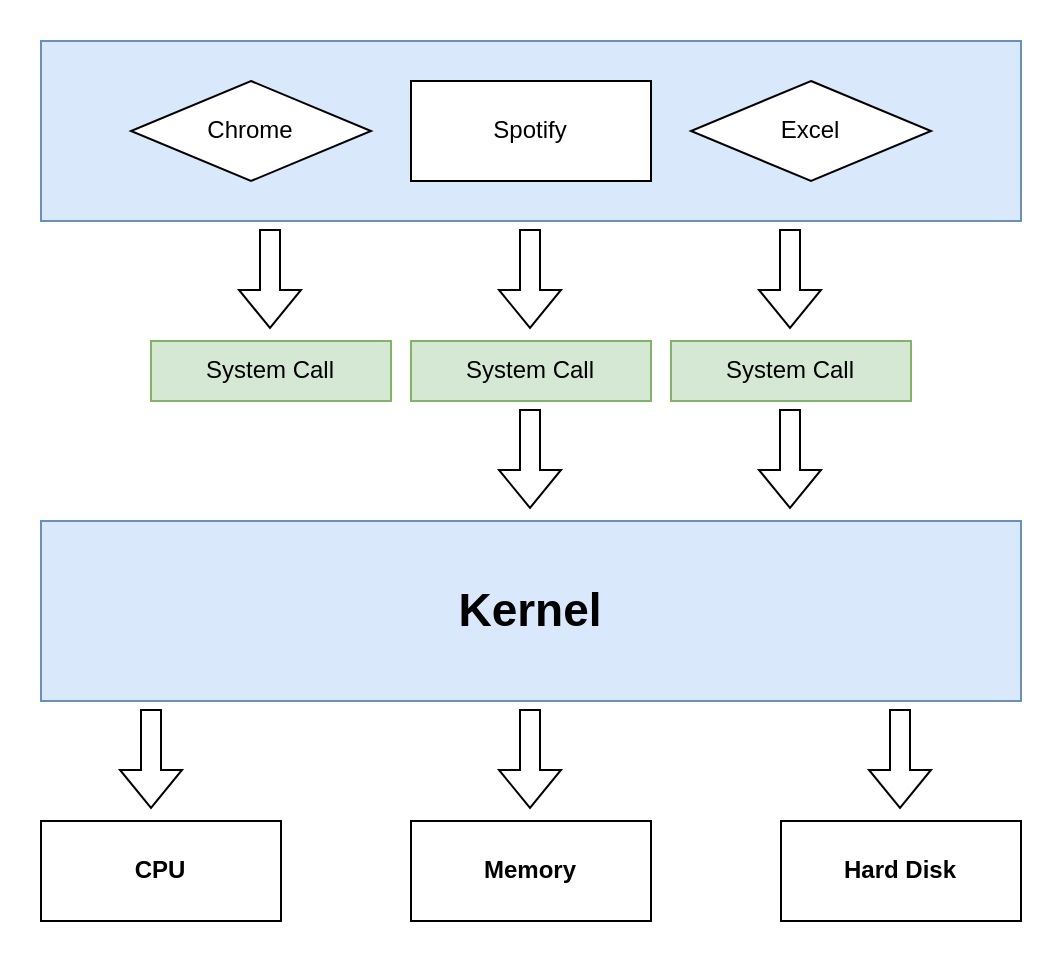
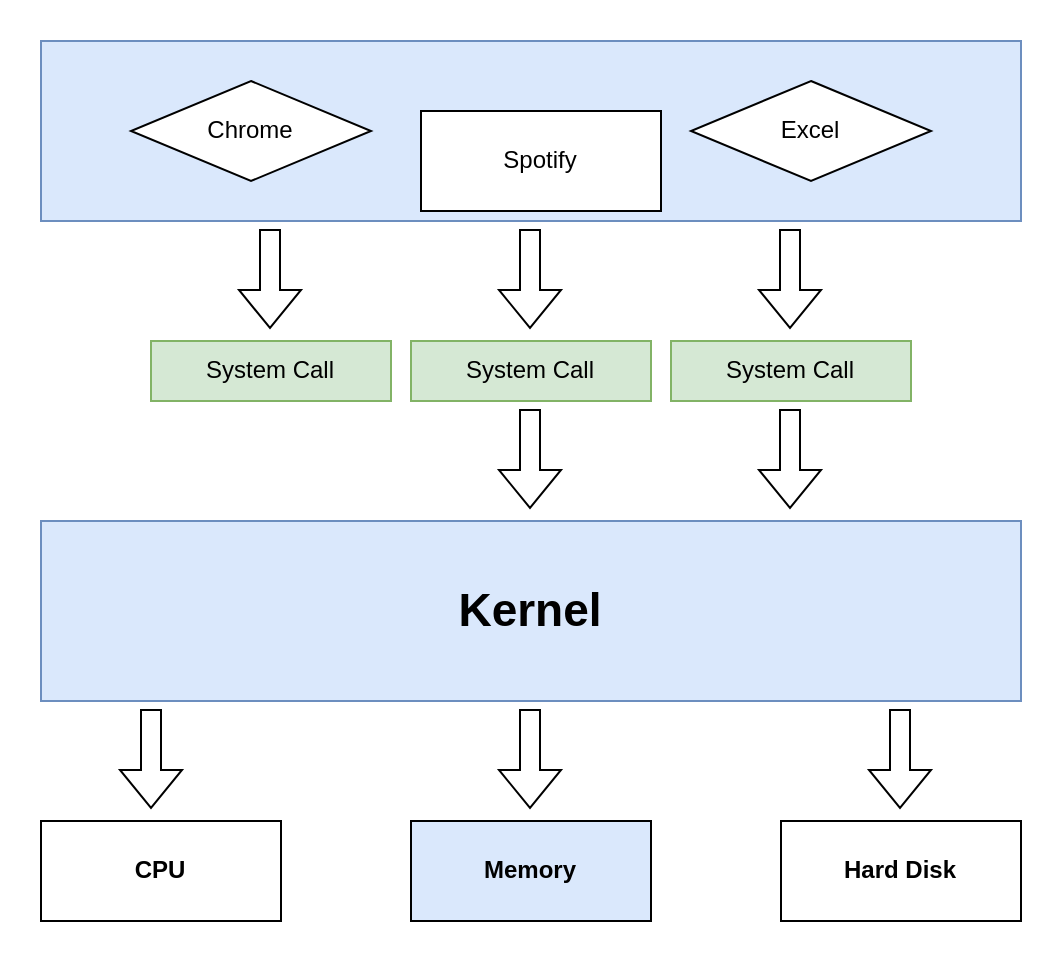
node "Spotify": moved (531, 131) -> (541, 161)
node "Memory": fillcolor #ffffff -> #dae8fc
